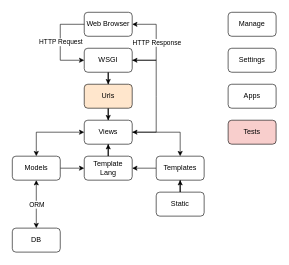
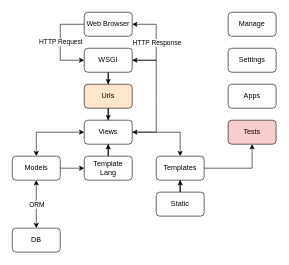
edge "Templates" -> "Template Lang": now "Templates" -> "Tests"
